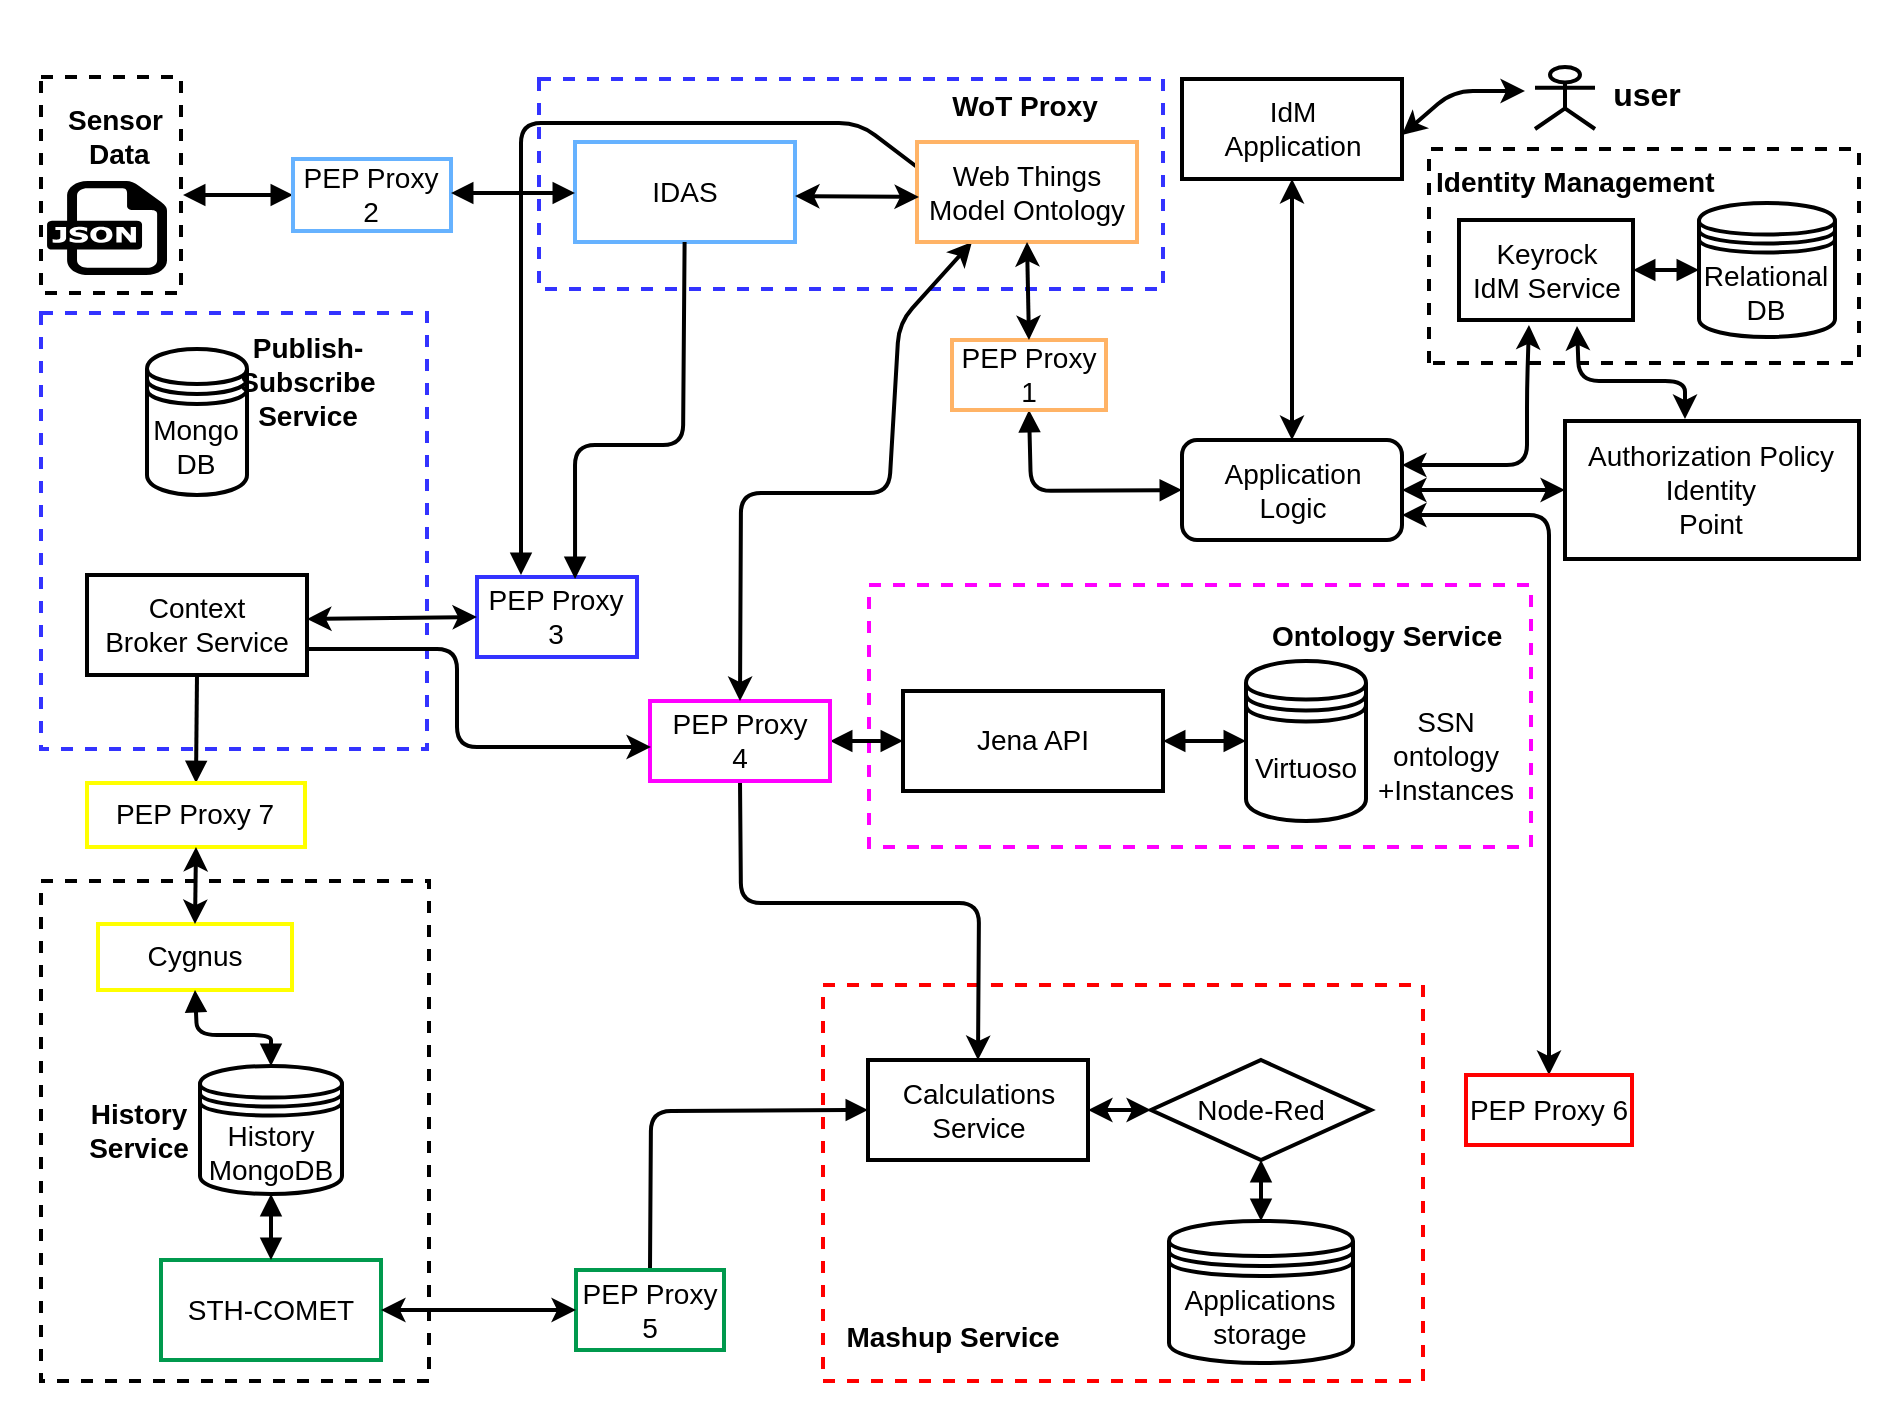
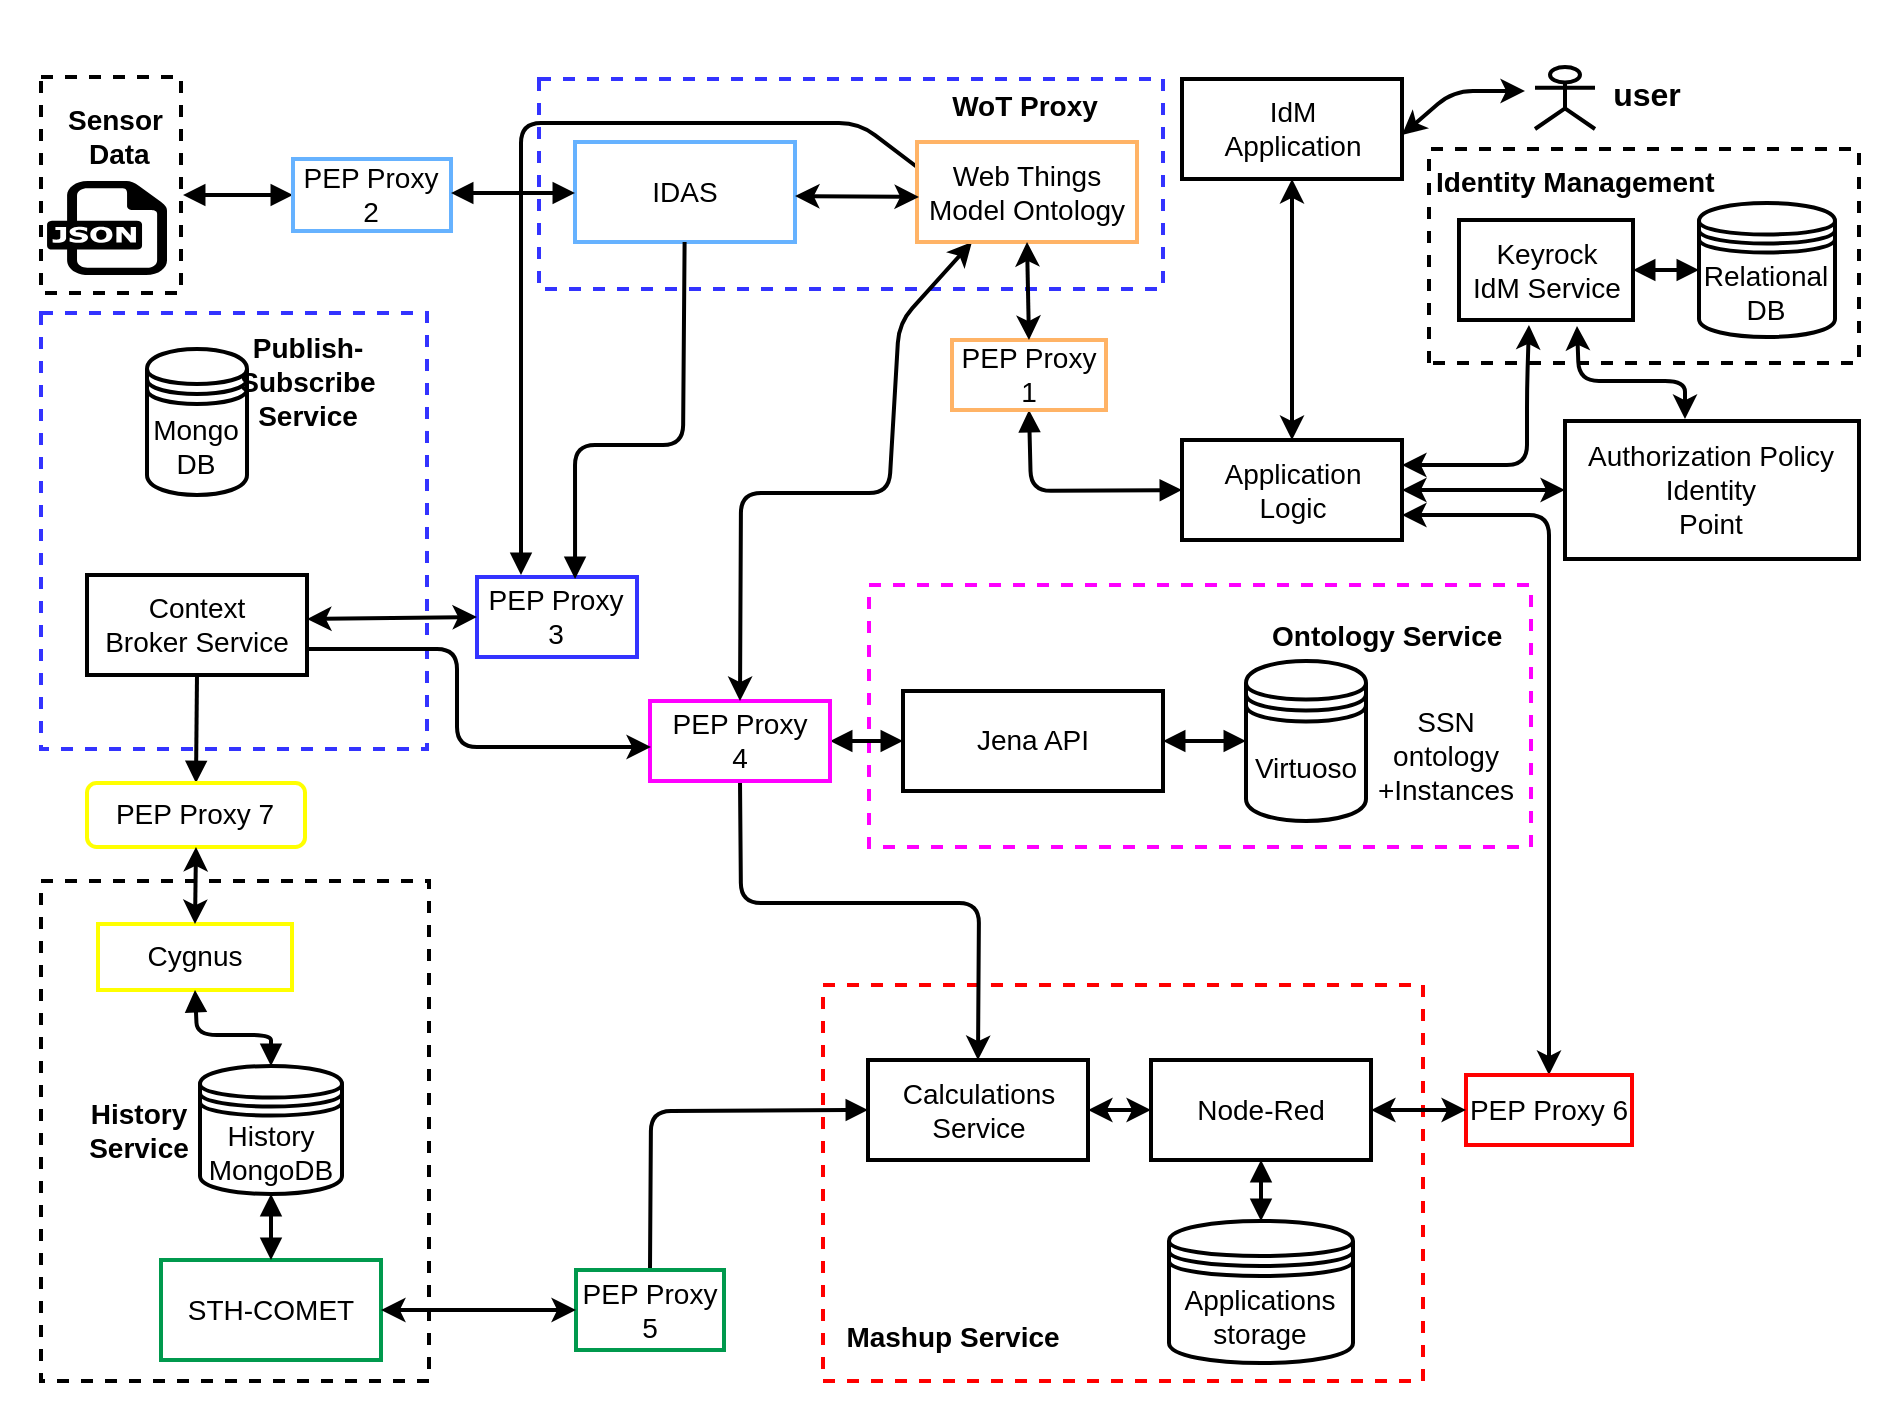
node "ApplicationLogic": shape rounded rectangle -> rectangle
node "PEP Proxy 7": shape rectangle -> rounded rectangle
node "Node-Red": shape diamond -> rectangle
edge "Node-Red" -- "PEP Proxy 6": added
